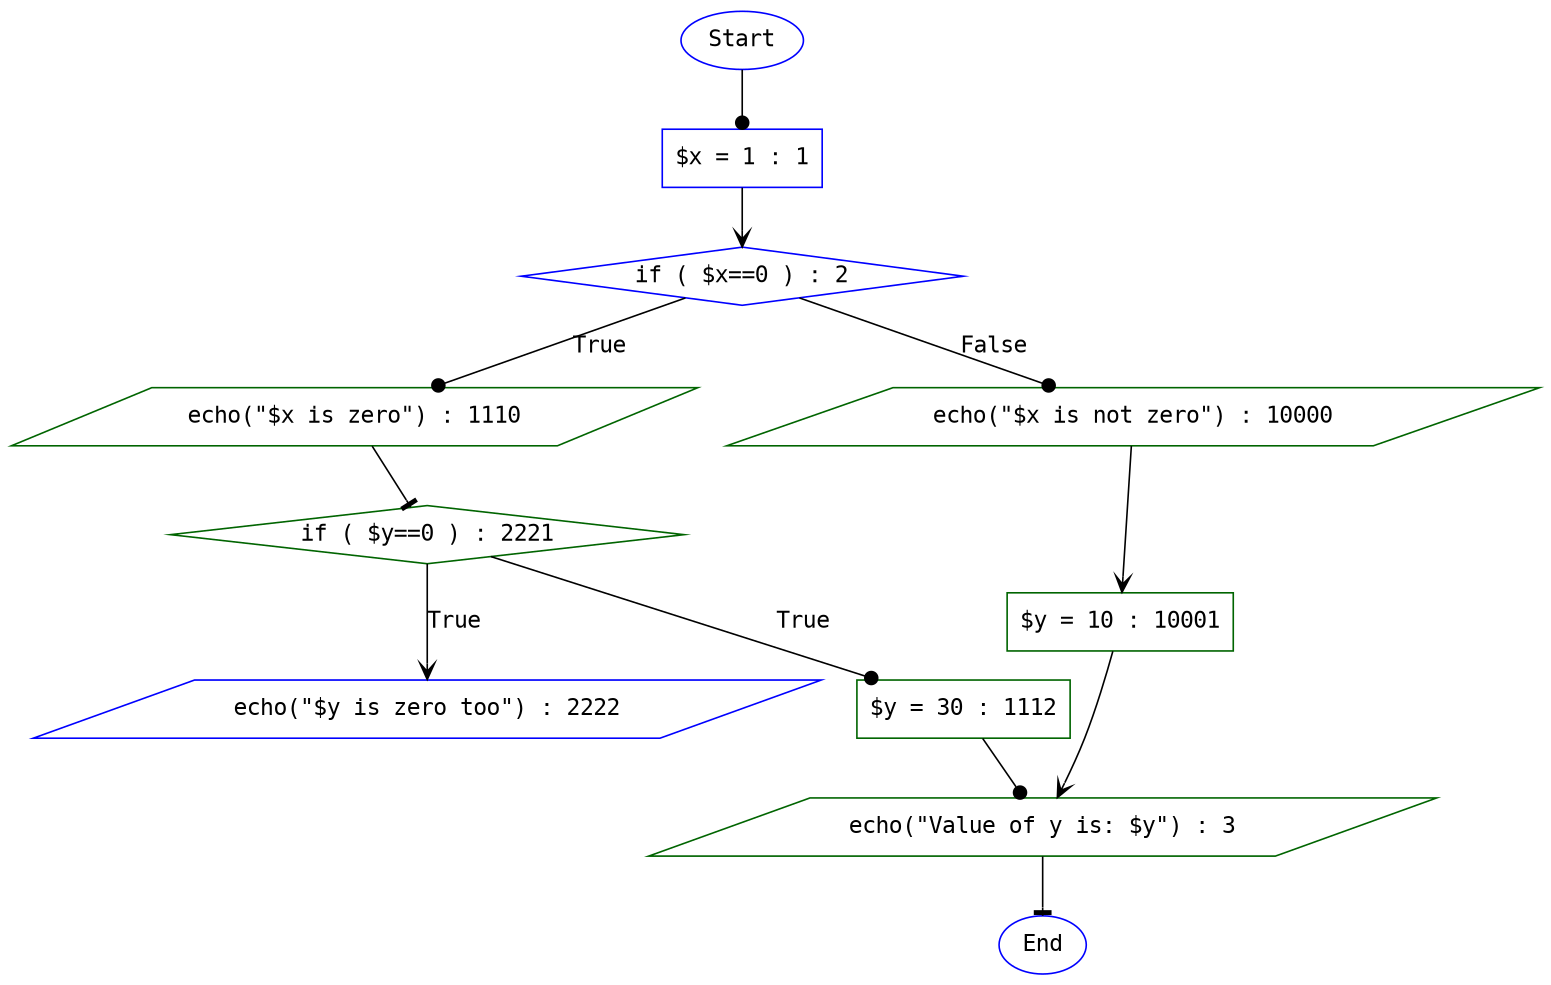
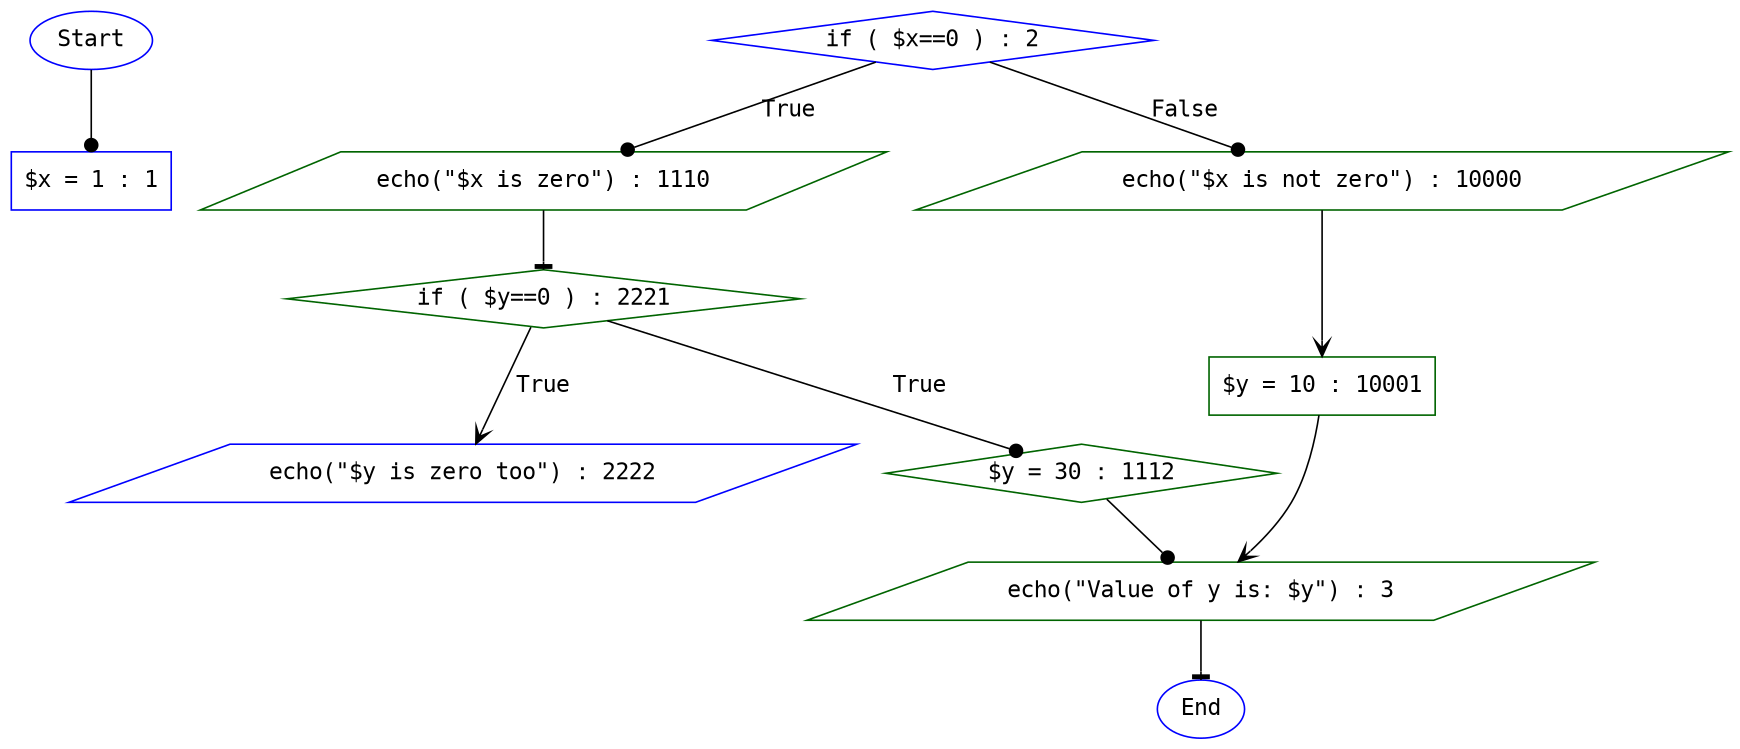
edge "$x = 1 : 1" -> "if ( $x==0 ) : 2": removed
node "$y = 30 : 1112": shape box -> diamond
